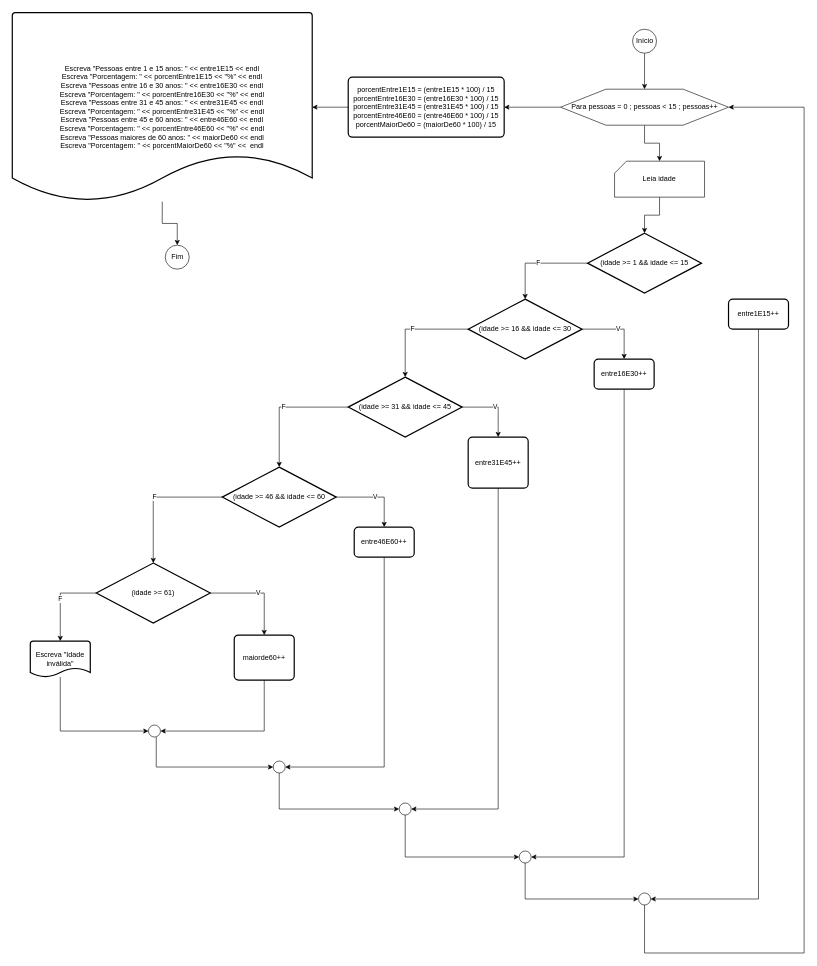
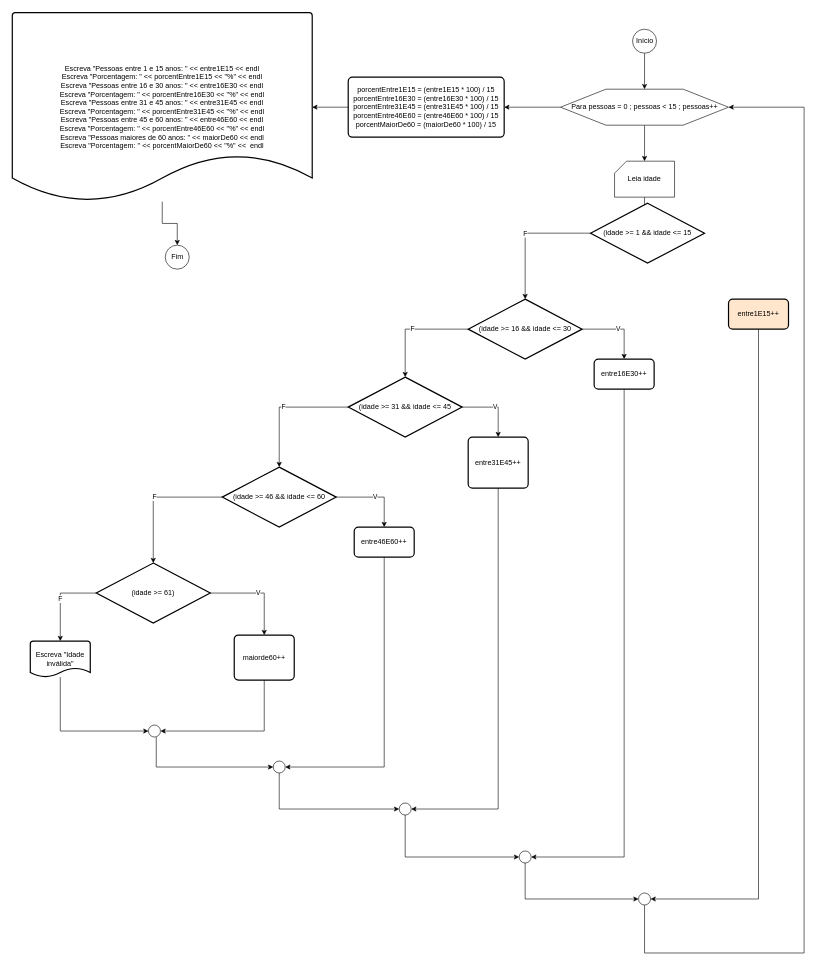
node "Leia idade": size 90x36 -> 60x36
node "(idade >= 1 && idade <= 15": moved (645, 263) -> (648, 233)
node "entre1E15++": fillcolor #ffffff -> #ffe6cc
